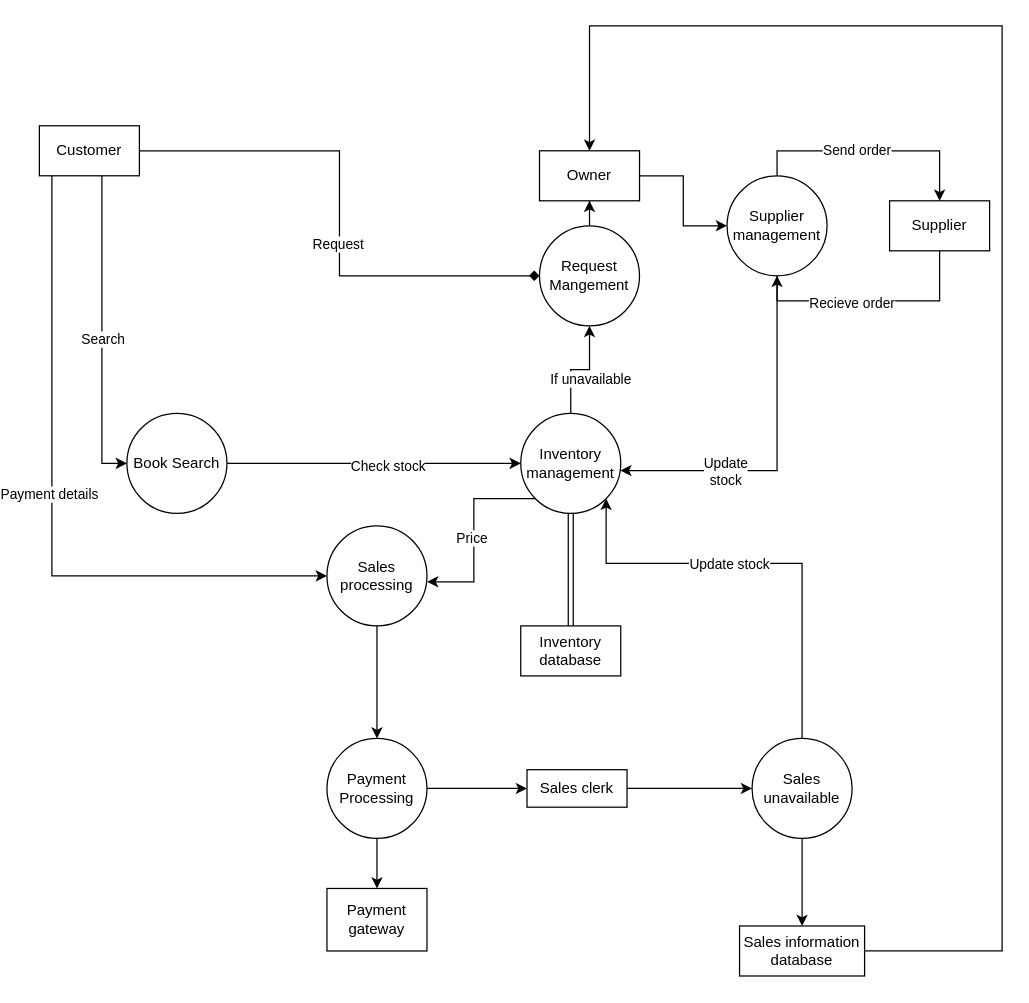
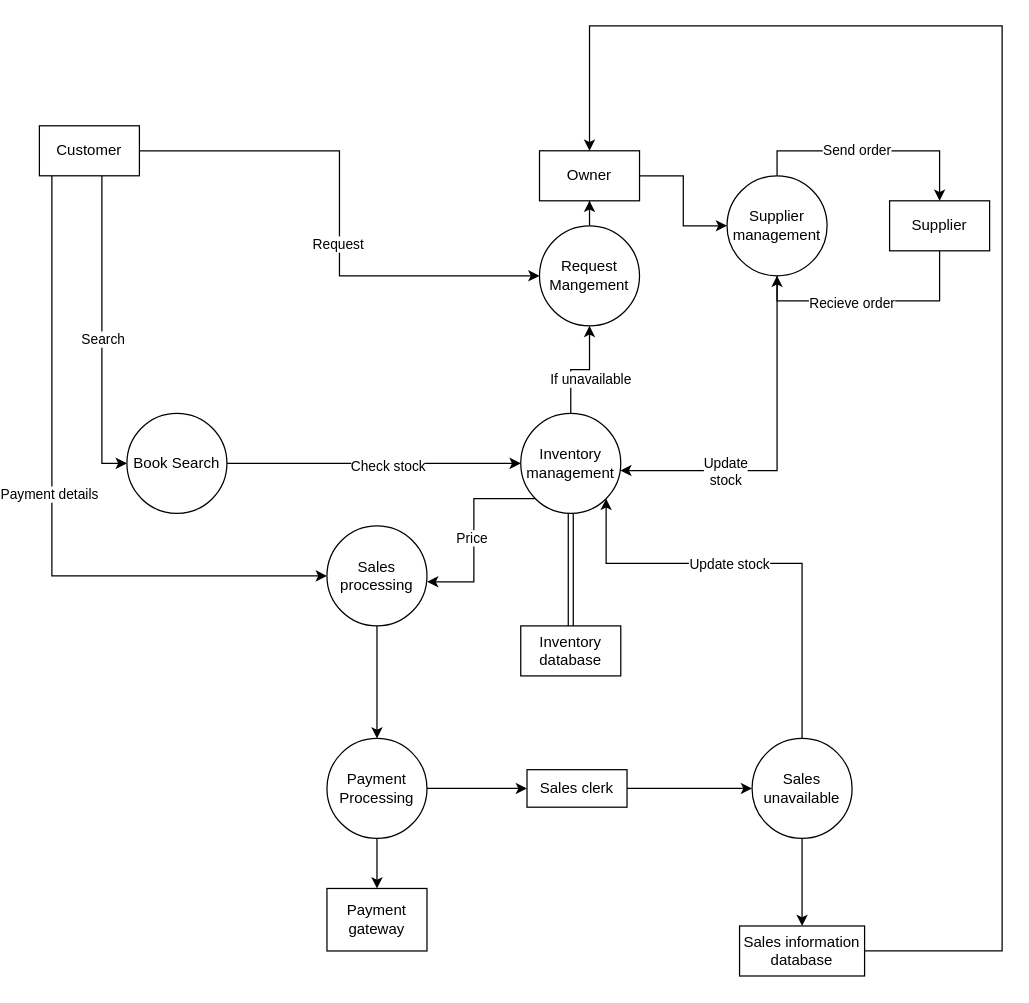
edge "Customer" -> "Request Mangement": arrowhead diamond -> classic
